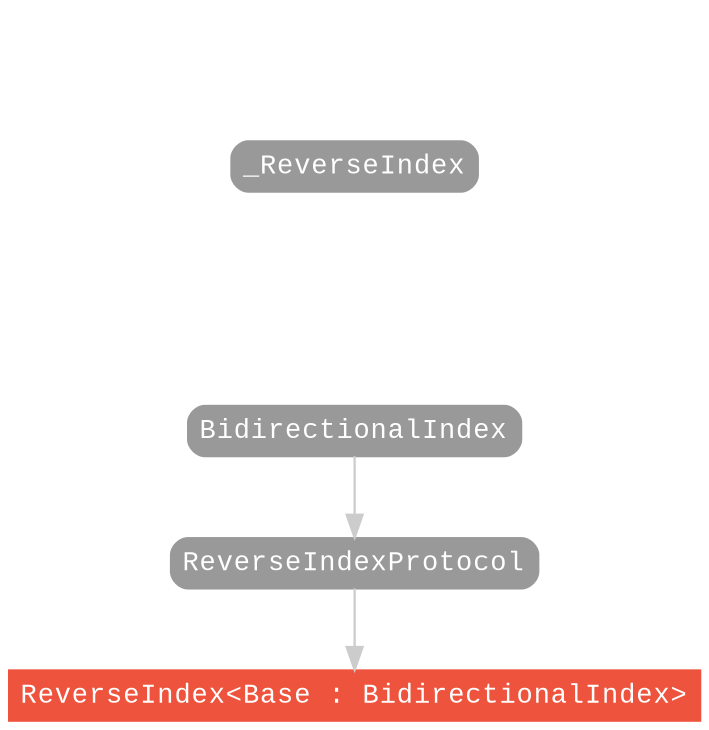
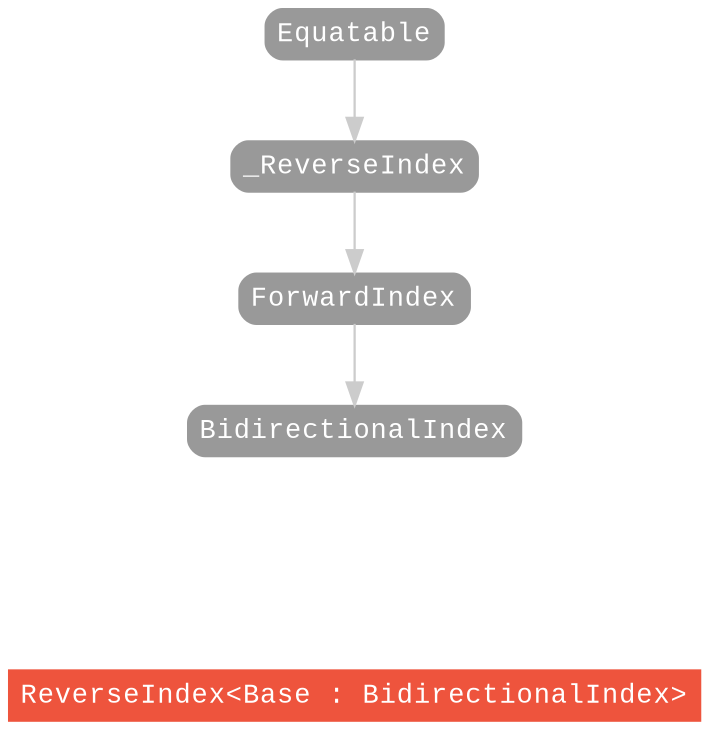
node "Equatable": added
node "ForwardIndex": added
node "ReverseIndexProtocol": removed
